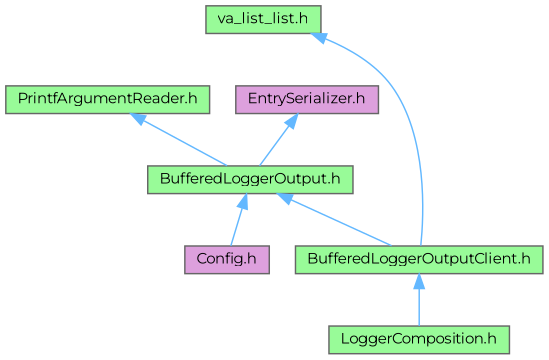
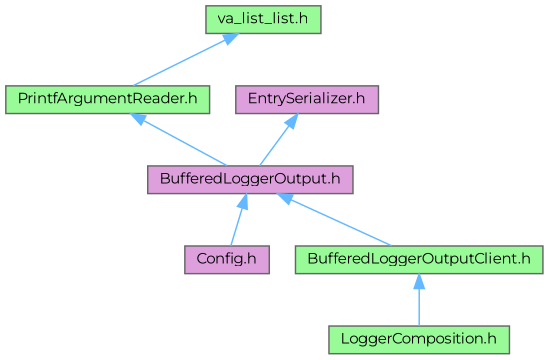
edge "BufferedLoggerOutputClient.h" -> "va_list_list.h": now "PrintfArgumentReader.h" -> "va_list_list.h"
node "BufferedLoggerOutput.h": fillcolor palegreen -> plum
